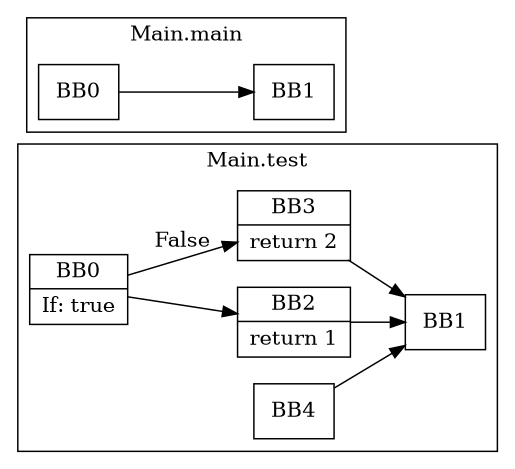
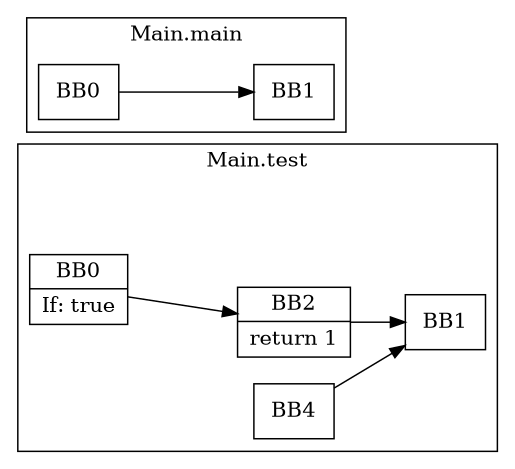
node "BB3": removed
